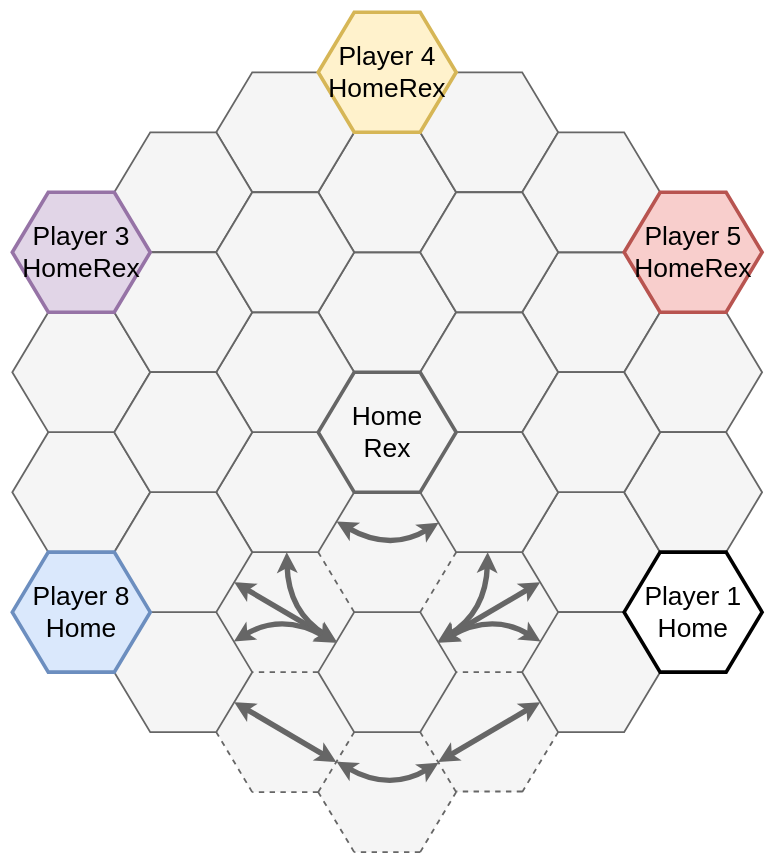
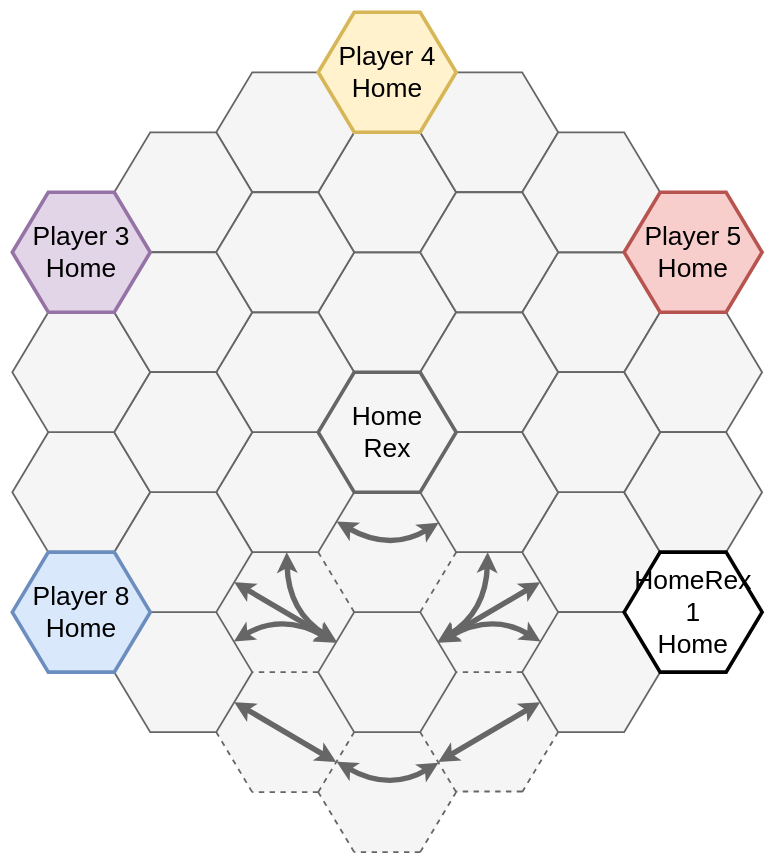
node "Player 4HomeRex": label "Player 4HomeRex" -> "Player 4Home"
node "Player 3HomeRex": label "Player 3HomeRex" -> "Player 3Home"
node "Player 5HomeRex": label "Player 5HomeRex" -> "Player 5Home"
node "Player 1Home": label "Player 1Home" -> "HomeRex 1Home"
